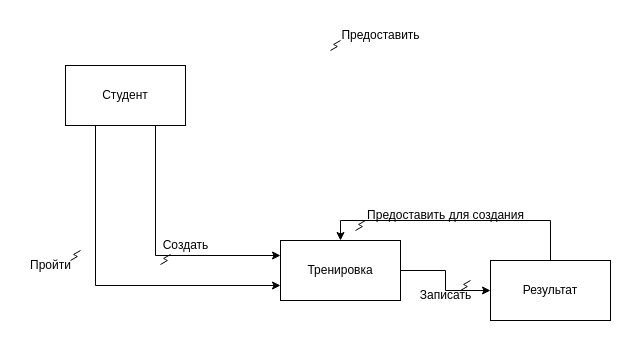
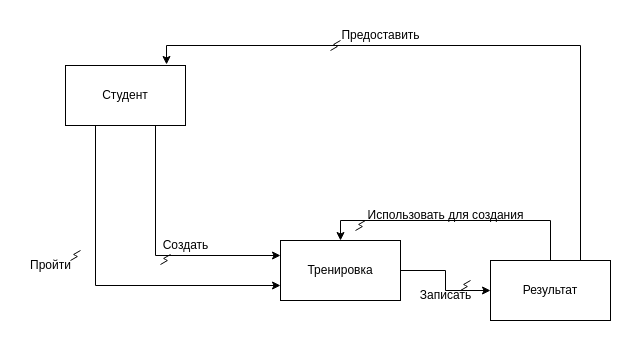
edge "Результат" -> "Студент": added
node "Предоставить для создания": label "Предоставить для создания" -> "Использовать для создания"
